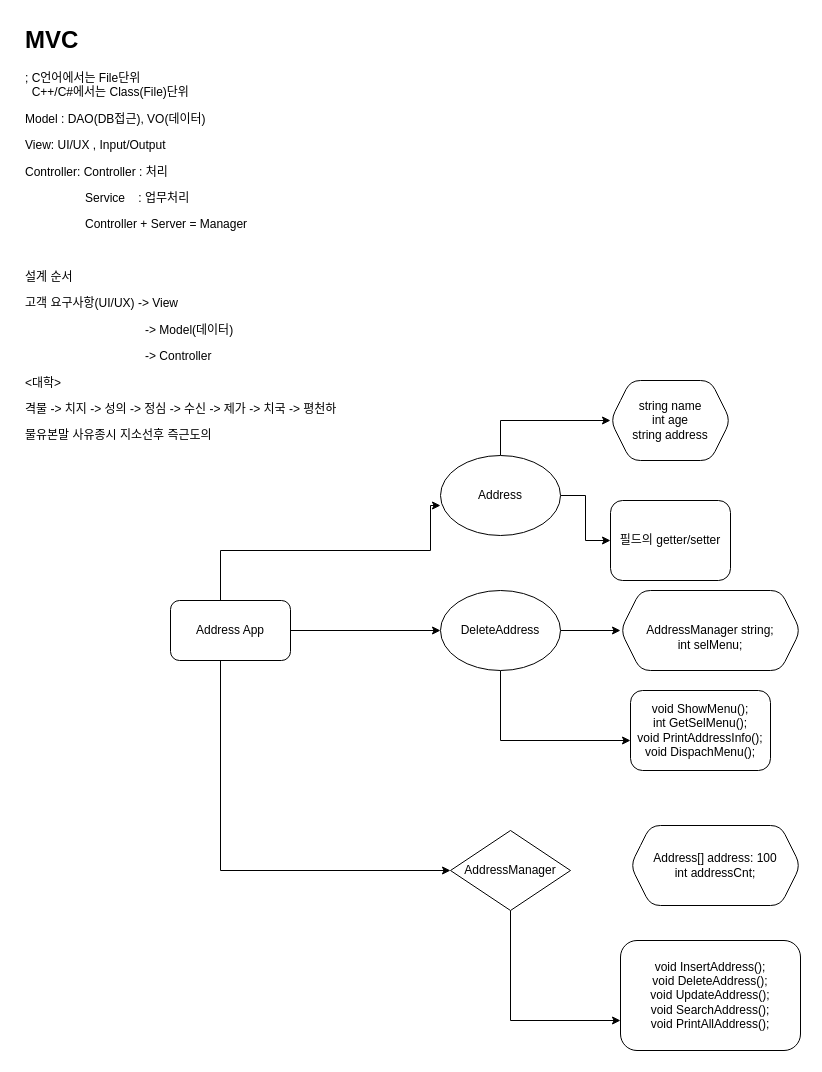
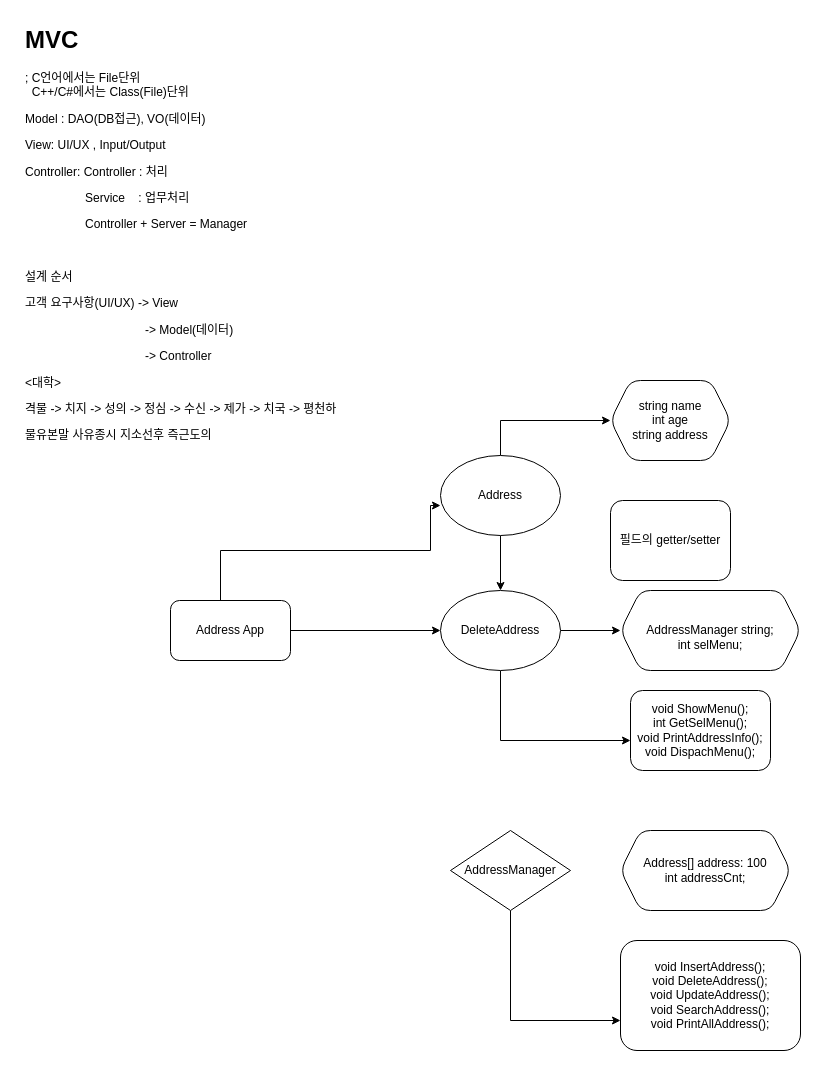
edge "Address" -> "필드의 getter/setter": now "Address" -> "DeleteAddress"
node "Address[] address: 100 int addressCnt;": moved (716, 866) -> (706, 871)
edge "Address App" -> "AddressManager": removed
